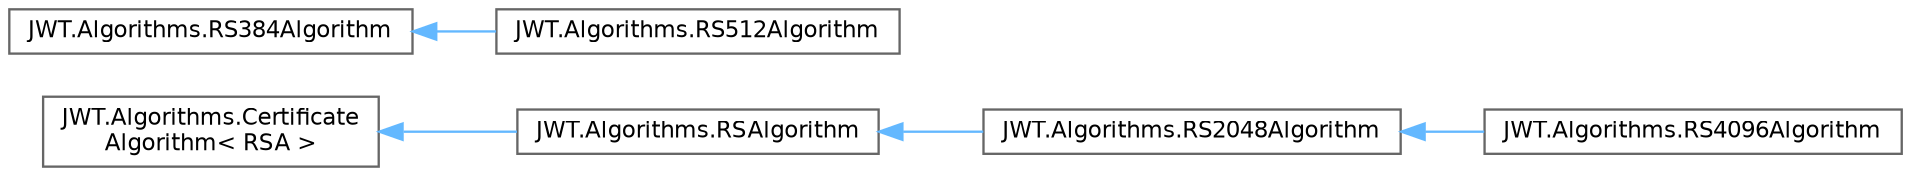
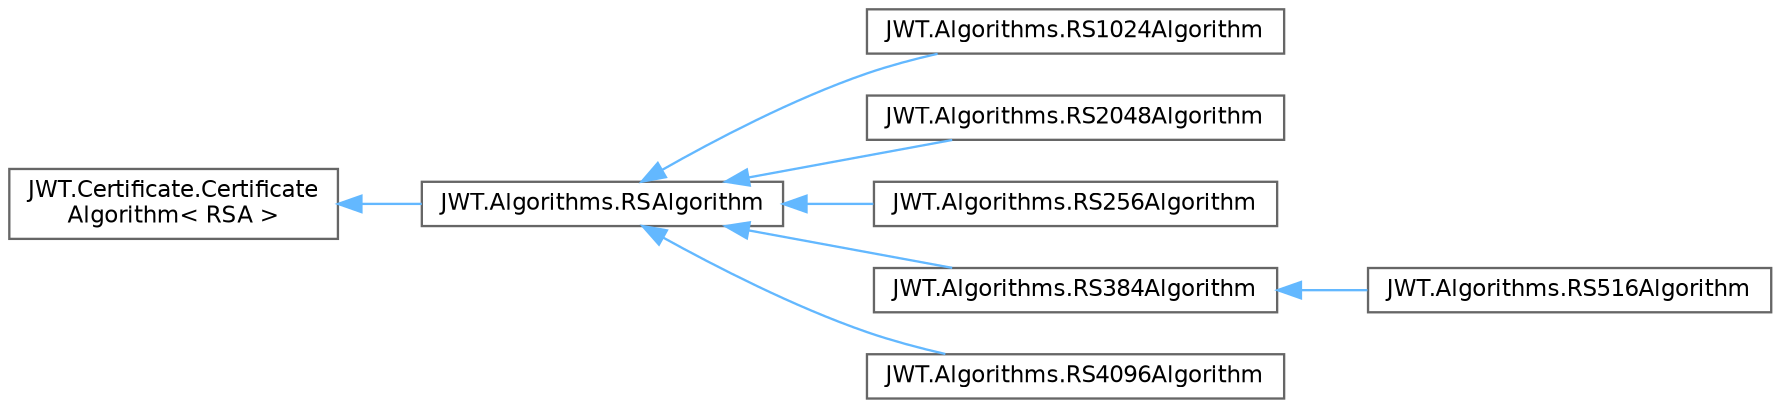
node "JWT.Algorithms.RS512Algorithm": label "JWT.Algorithms.RS512Algorithm" -> "JWT.Algorithms.RS516Algorithm"
node "JWT.Algorithms.RS1024Algorithm": added
node "JWT.Algorithms.Certificate Algorithm< RSA >": label "JWT.Algorithms.Certificate Algorithm< RSA >" -> "JWT.Certificate.Certificate Algorithm< RSA >"
edge "JWT.Algorithms.RS4096Algorithm" -> "JWT.Algorithms.RS2048Algorithm": now "JWT.Algorithms.RS4096Algorithm" -> "JWT.Algorithms.RSAlgorithm"
node "JWT.Algorithms.RS256Algorithm": added
edge "JWT.Algorithms.RS384Algorithm" -> "JWT.Algorithms.RSAlgorithm": added
